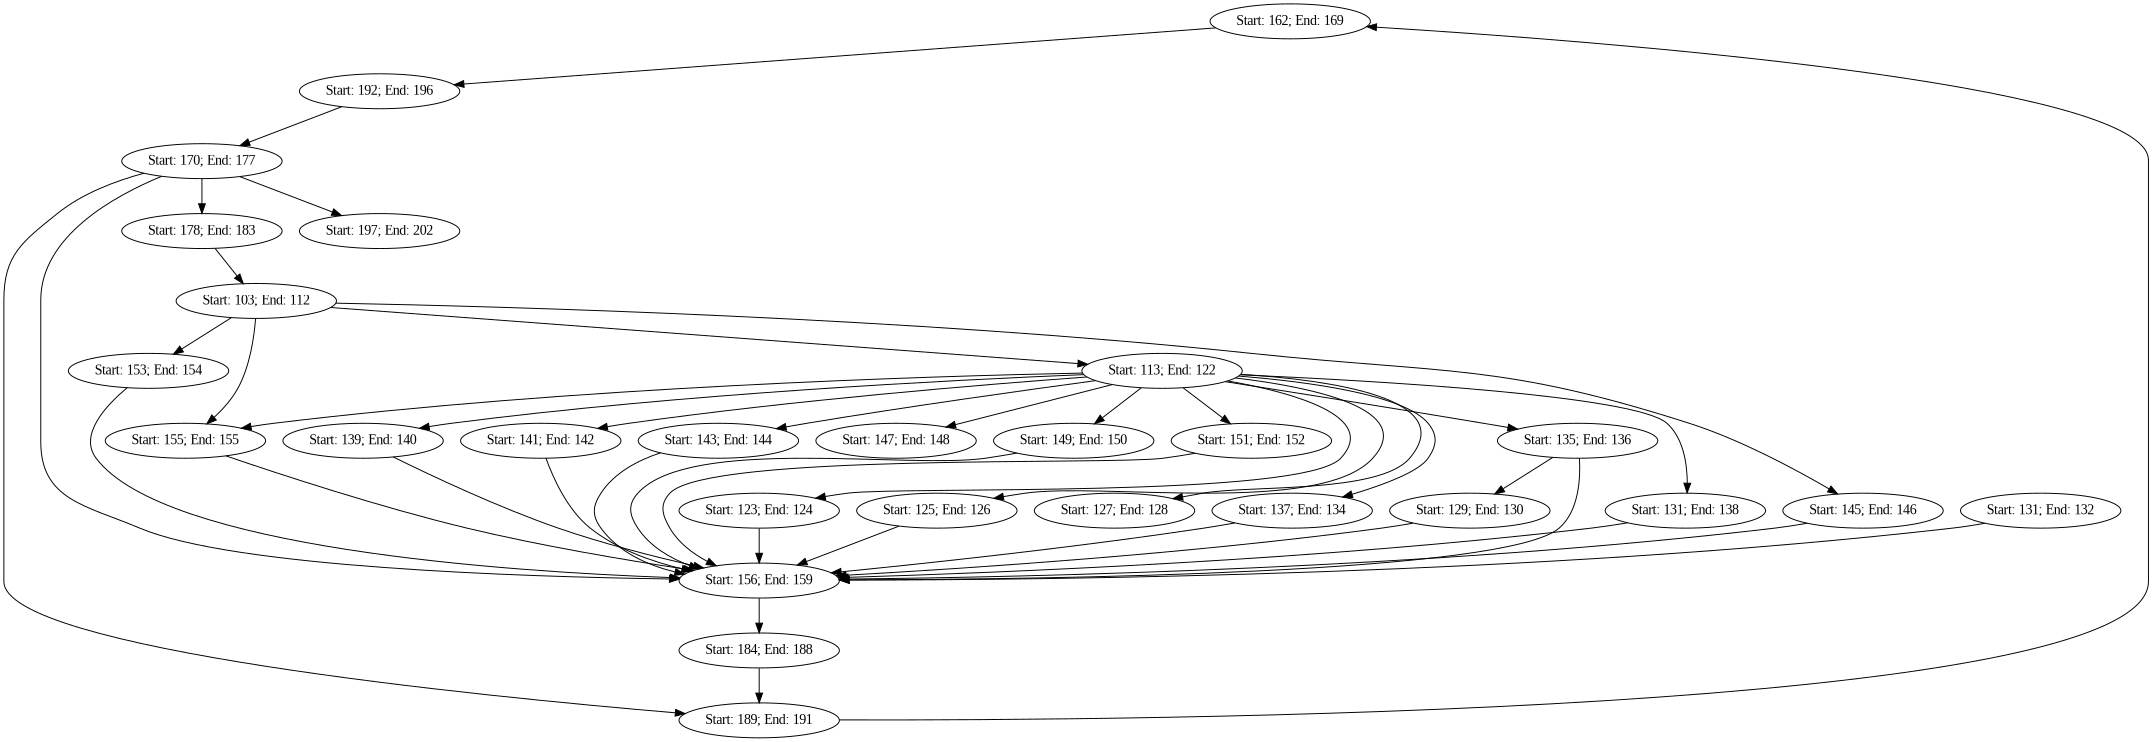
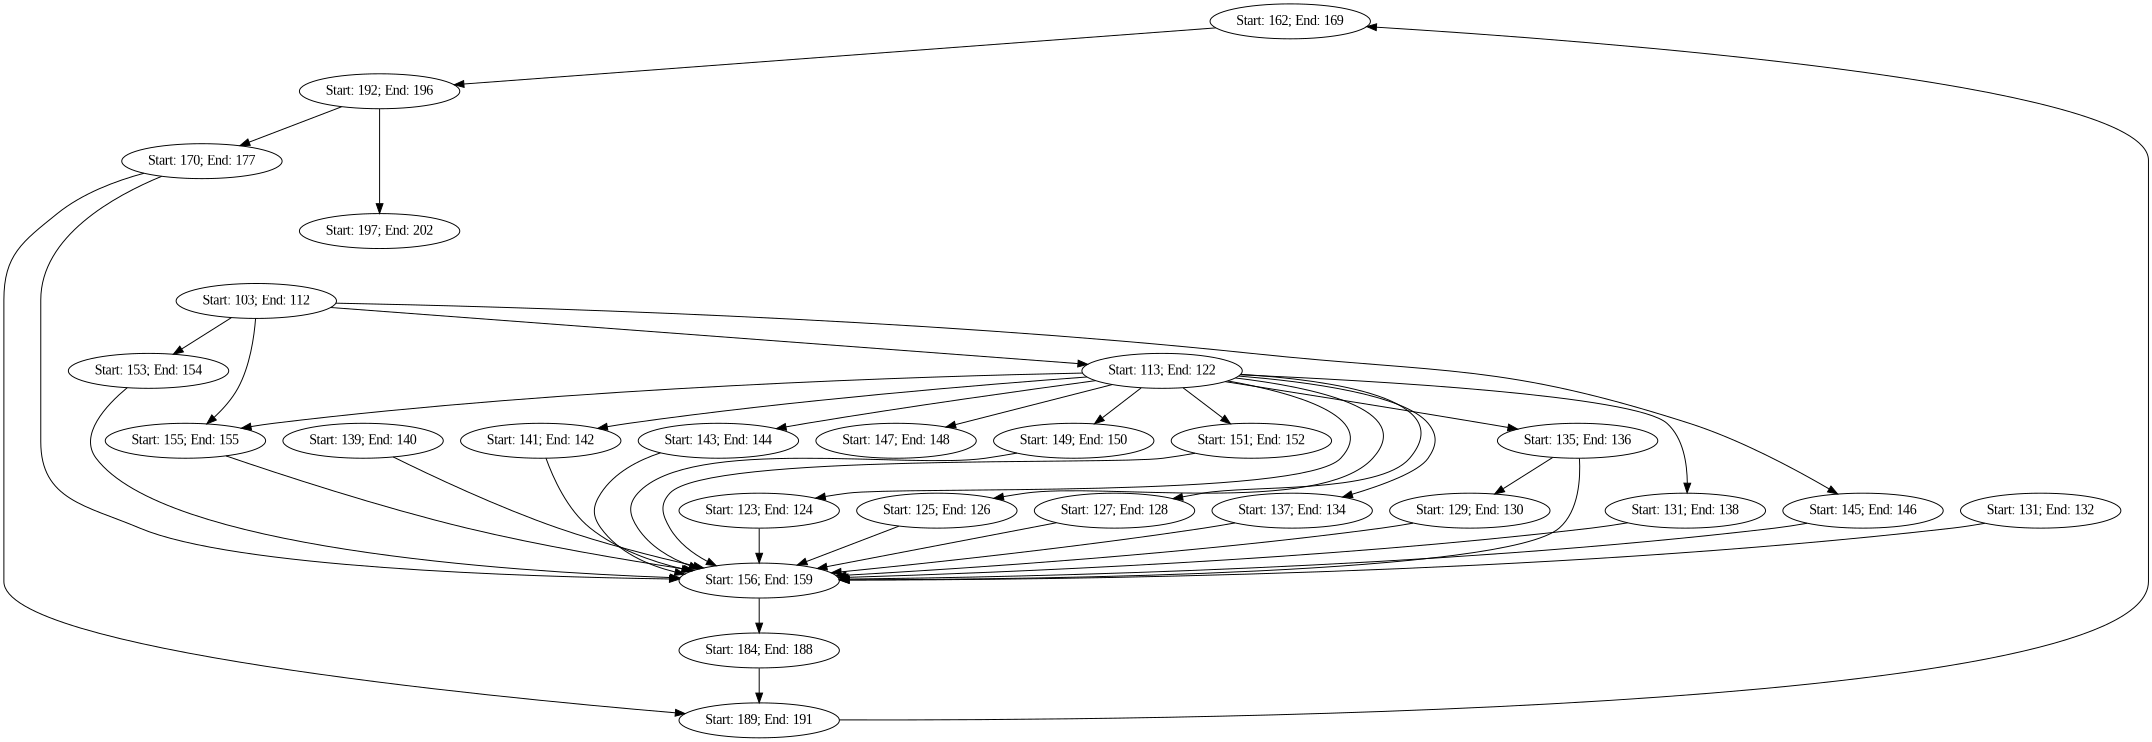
edge "Start: 170; End: 177" -> "Start: 197; End: 202": now "Start: 192; End: 196" -> "Start: 197; End: 202"
node "Start: 178; End: 183": removed
edge "Start: 113; End: 122" -> "Start: 139; End: 140": removed
edge "Start: 127; End: 128" -> "Start: 156; End: 159": added
